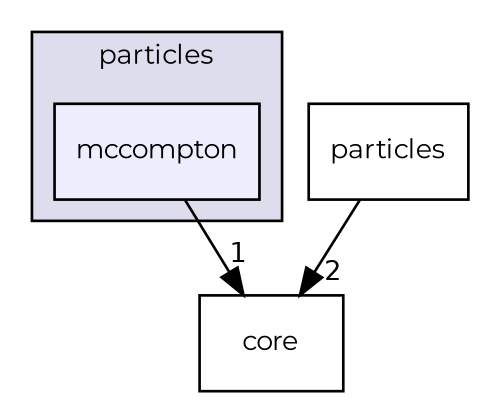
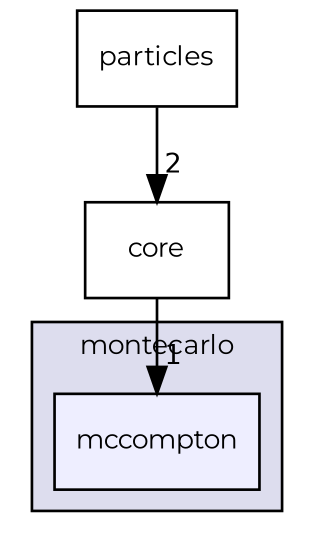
cluster "particles": label "particles" -> "montecarlo"
edge "mccompton" -> "core": reversed
